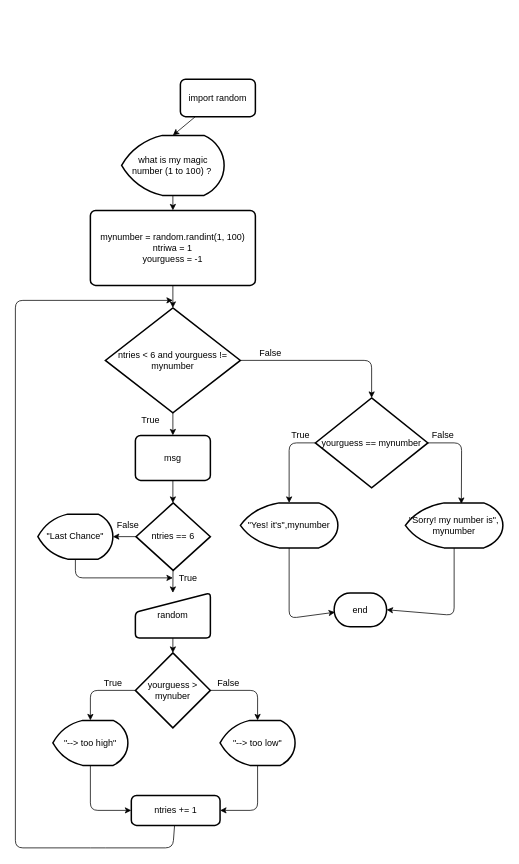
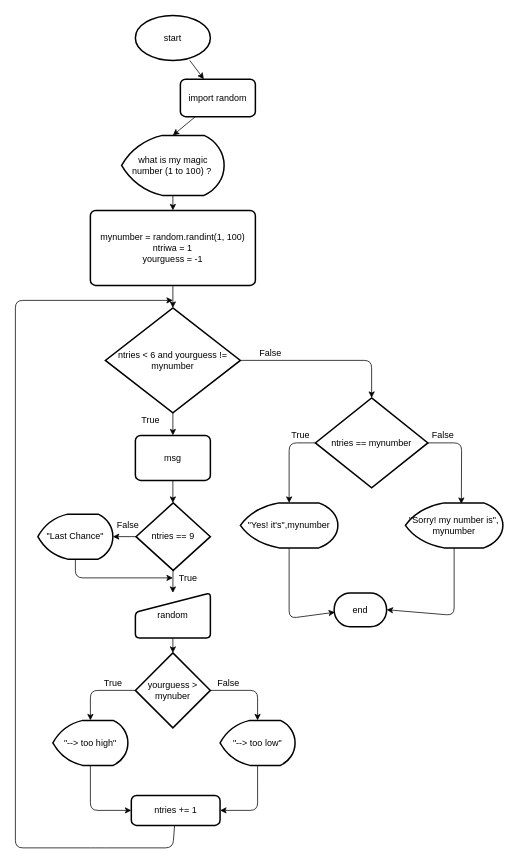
node "start": added
edge "start" -> "import random": added
node "yourguess == mynumber": label "yourguess == mynumber" -> "ntries == mynumber"
node "ntries == 6": label "ntries == 6" -> "ntries == 9"
